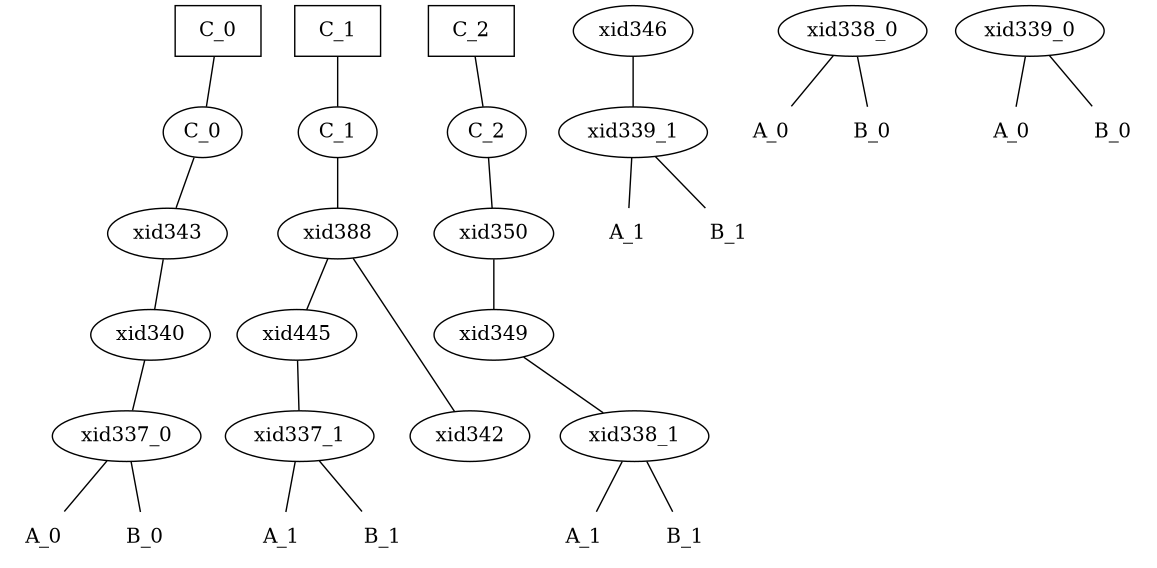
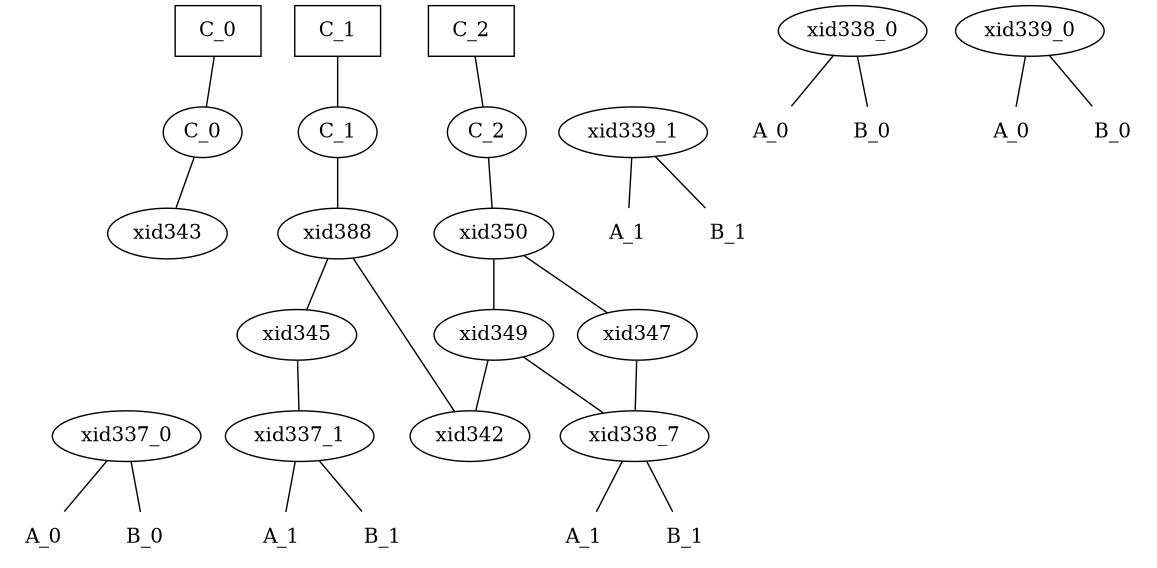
node "xid346": removed
node "xid340": removed
node "xid445": label "xid445" -> "xid345"
node "xid347": added
edge "xid349" -- "xid342": added
node "xid338_1": label "xid338_1" -> "xid338_7"
